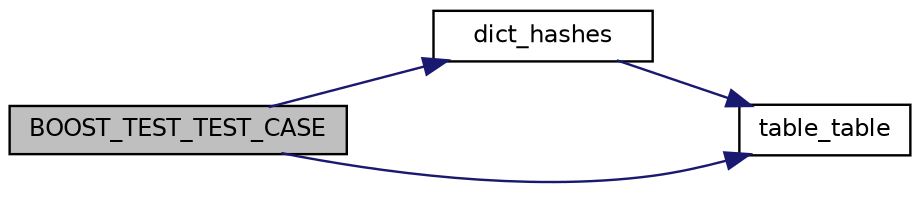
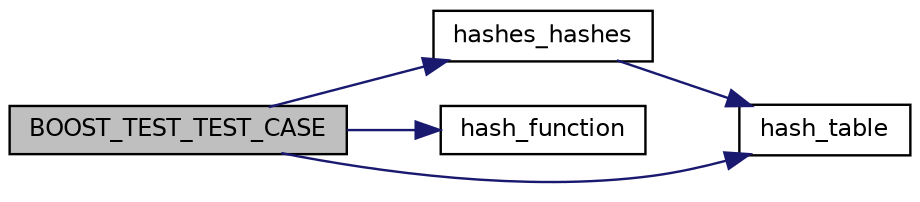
node "dict_hashes": label "dict_hashes" -> "hashes_hashes"
node "hash_function": added
node "table_table": label "table_table" -> "hash_table"
